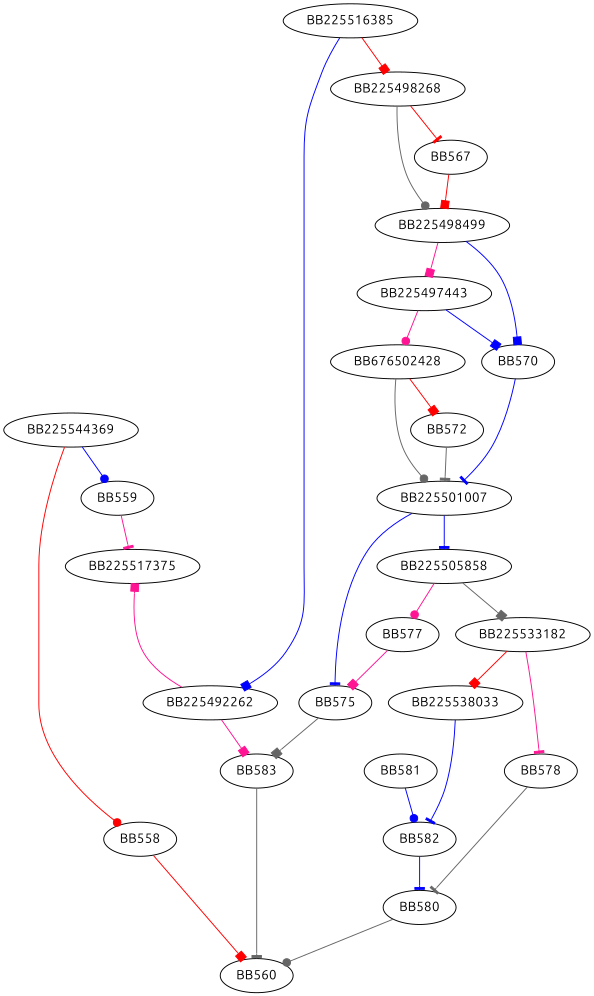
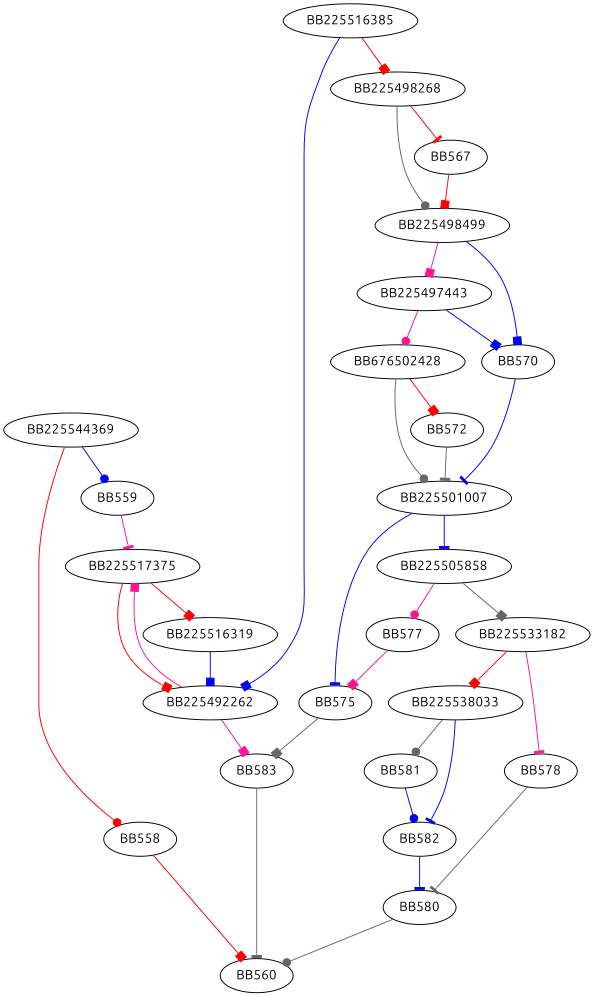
node "BB225516319": added
edge "BB225517375" -> "BB225492262": added
edge "BB225538033" -> "BB581": added
